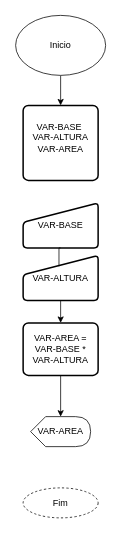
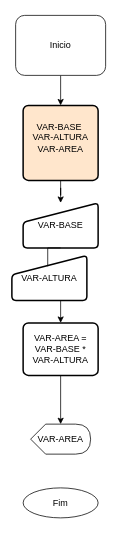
node "Inicio": shape ellipse -> rounded rectangle
node "VAR-BASE VAR-ALTURA VAR-AREA": fillcolor #ffffff -> #ffe6cc
edge "VAR-BASE VAR-ALTURA VAR-AREA" -> "VAR-BASE": added
node "VAR-ALTURA": moved (60, 278) -> (49, 278)
node "VAR-AREA": moved (60, 432) -> (60, 439)
node "Fim": style dashed -> solid
